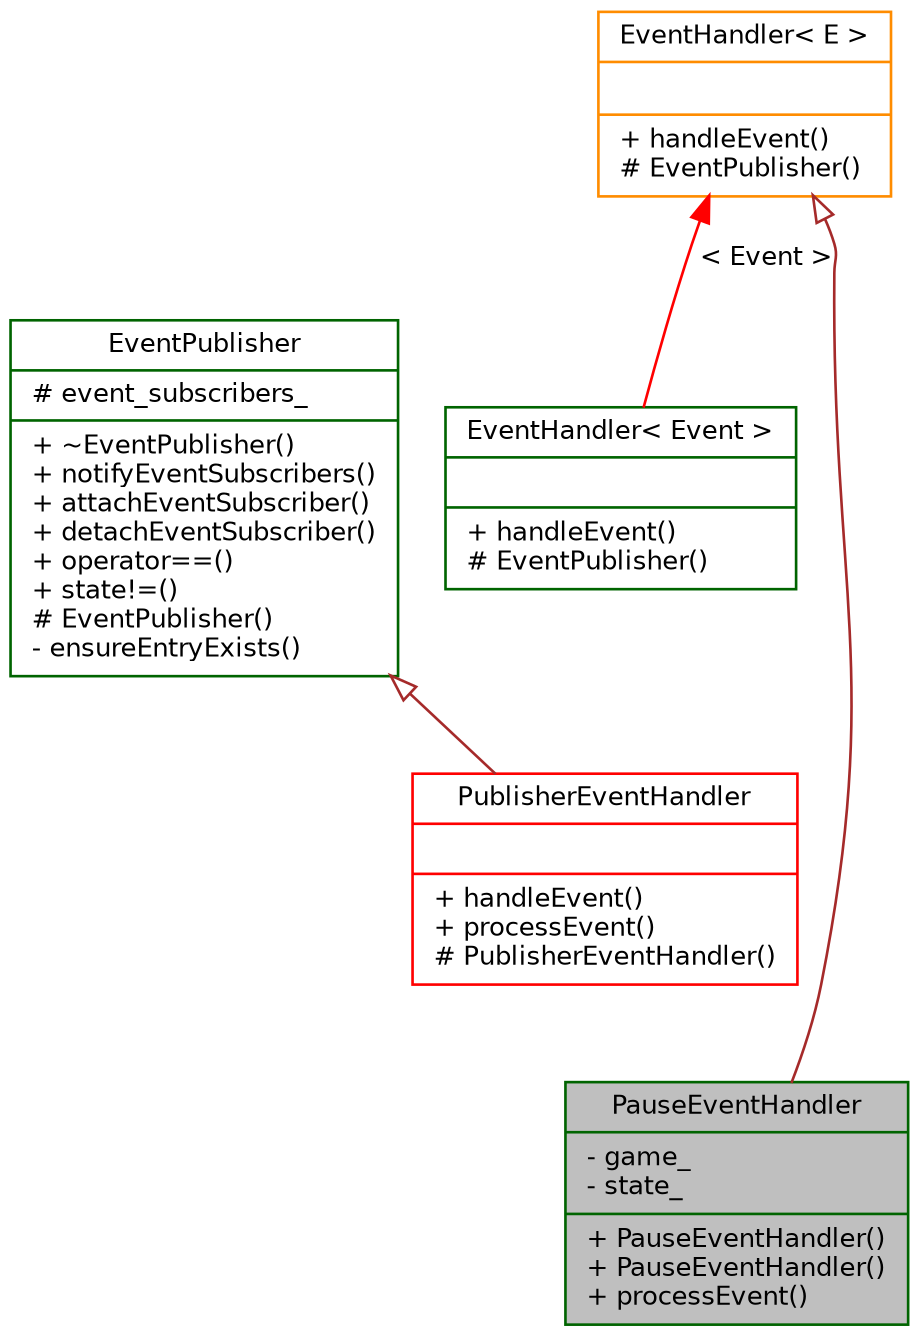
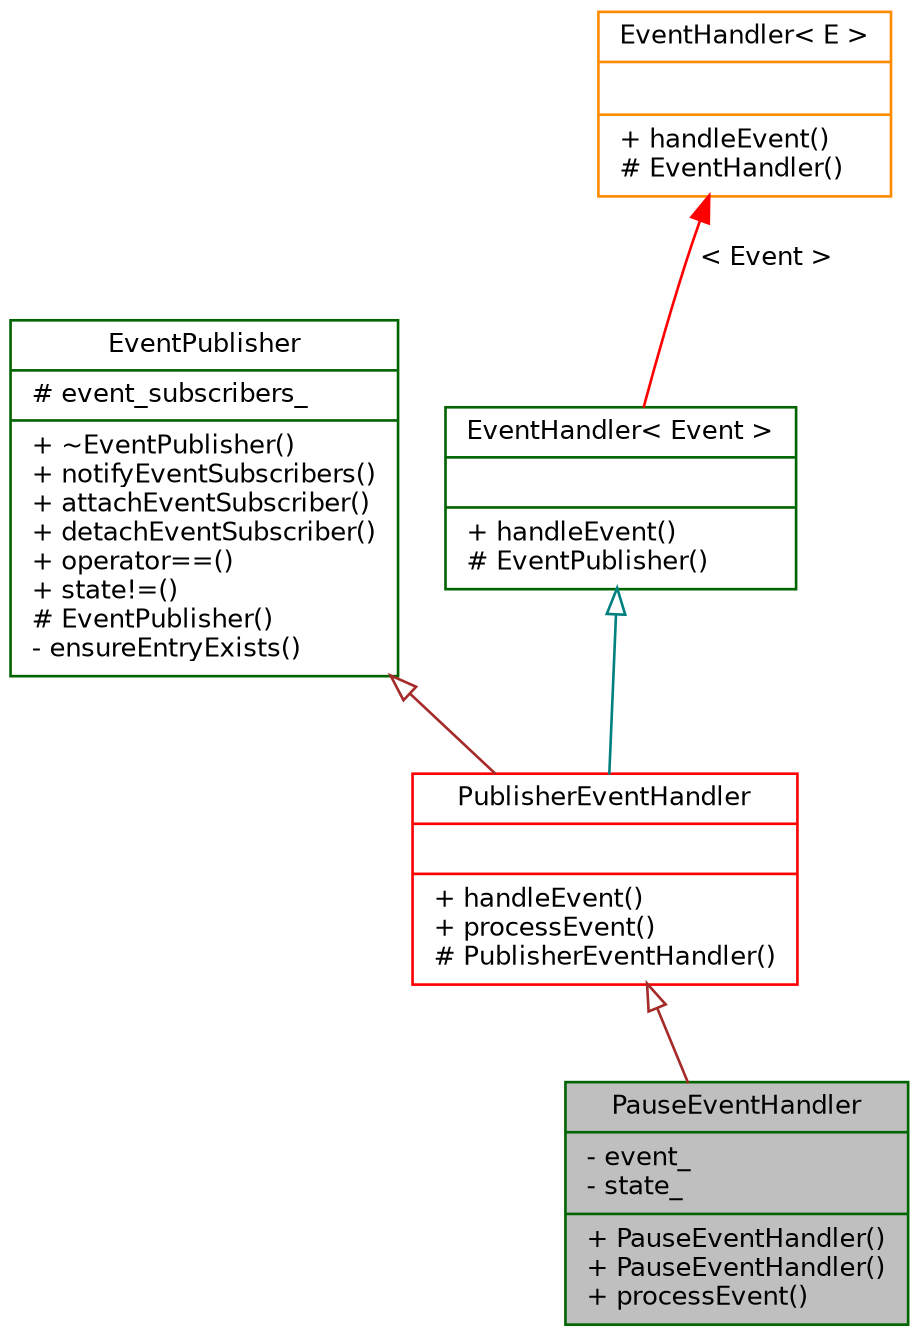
node "EventHandler< E >": text "# EventPublisher()" -> "# EventHandler()"
edge "PauseEventHandler" -> "EventHandler< E >": now "PauseEventHandler" -> "PublisherEventHandler"
edge "PublisherEventHandler" -> "EventHandler< Event >": added
node "PauseEventHandler": text "- game_" -> "- event_"
